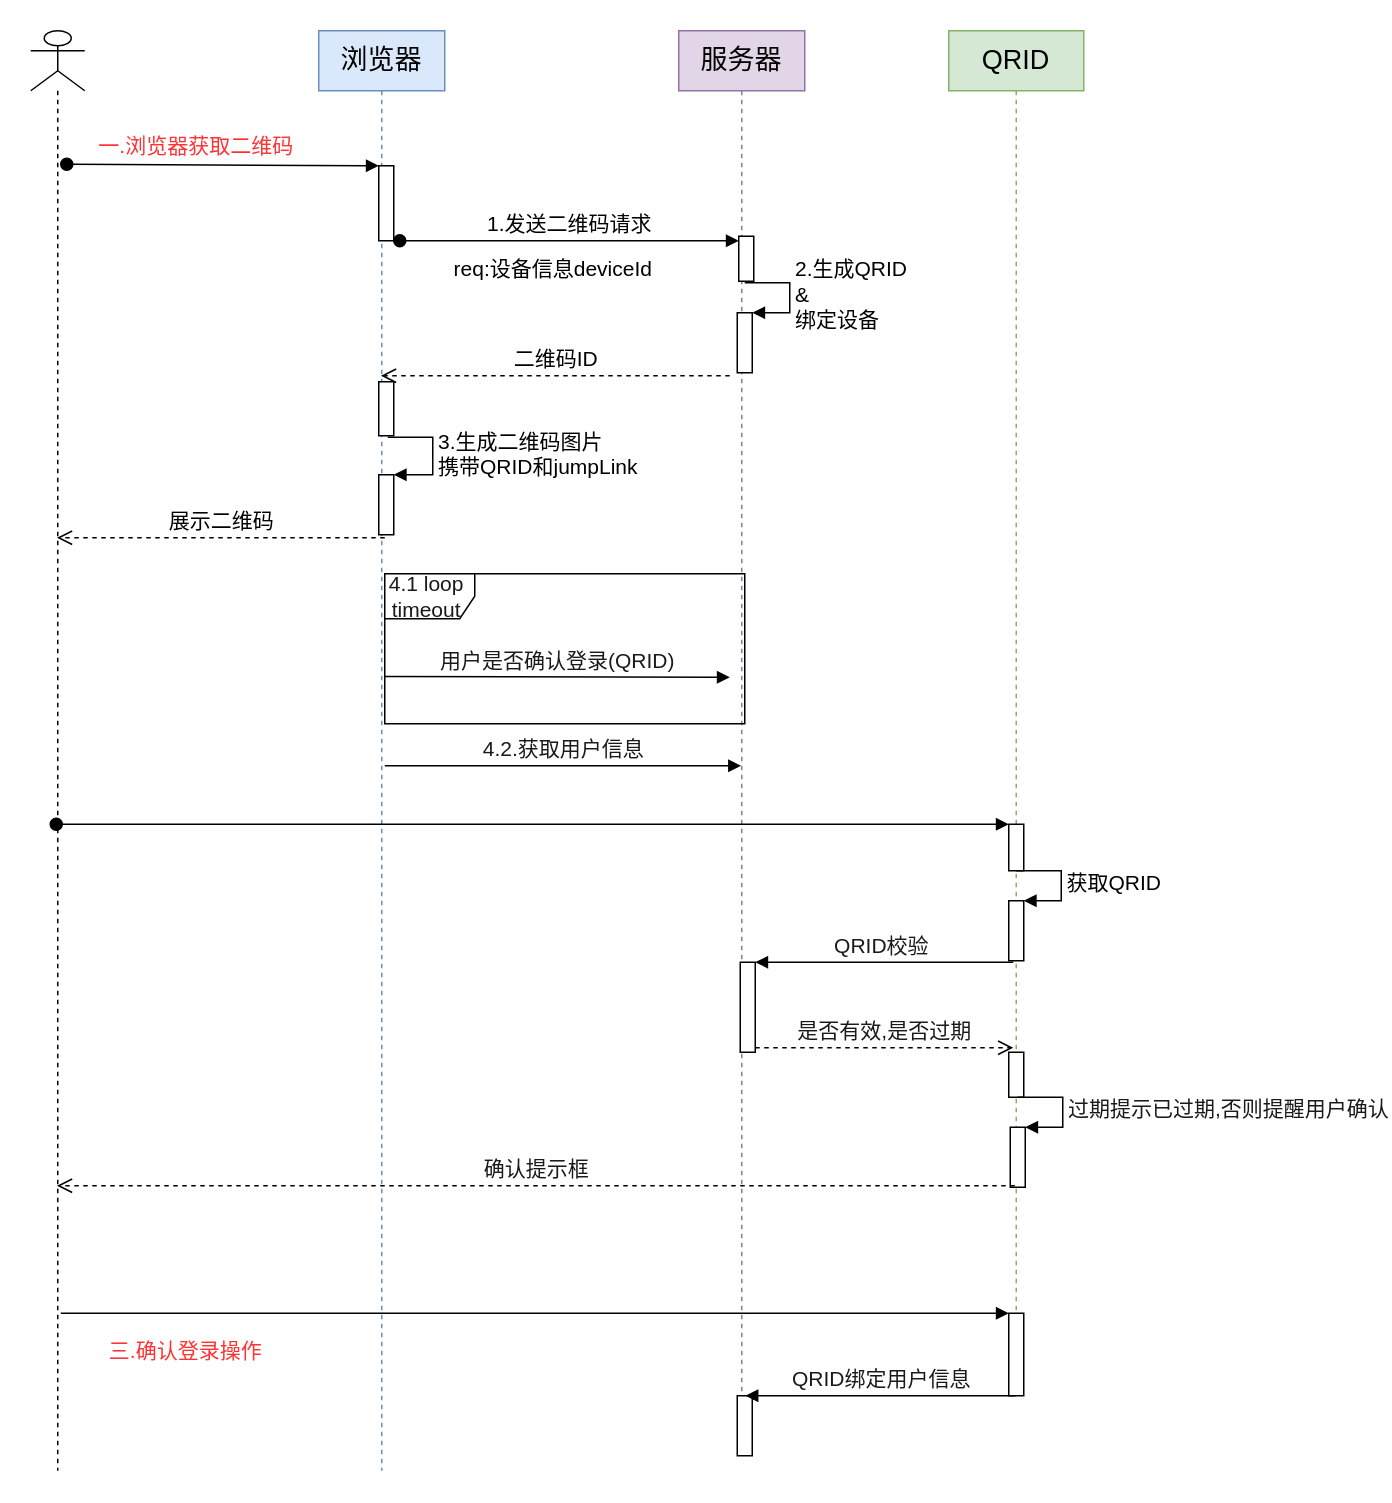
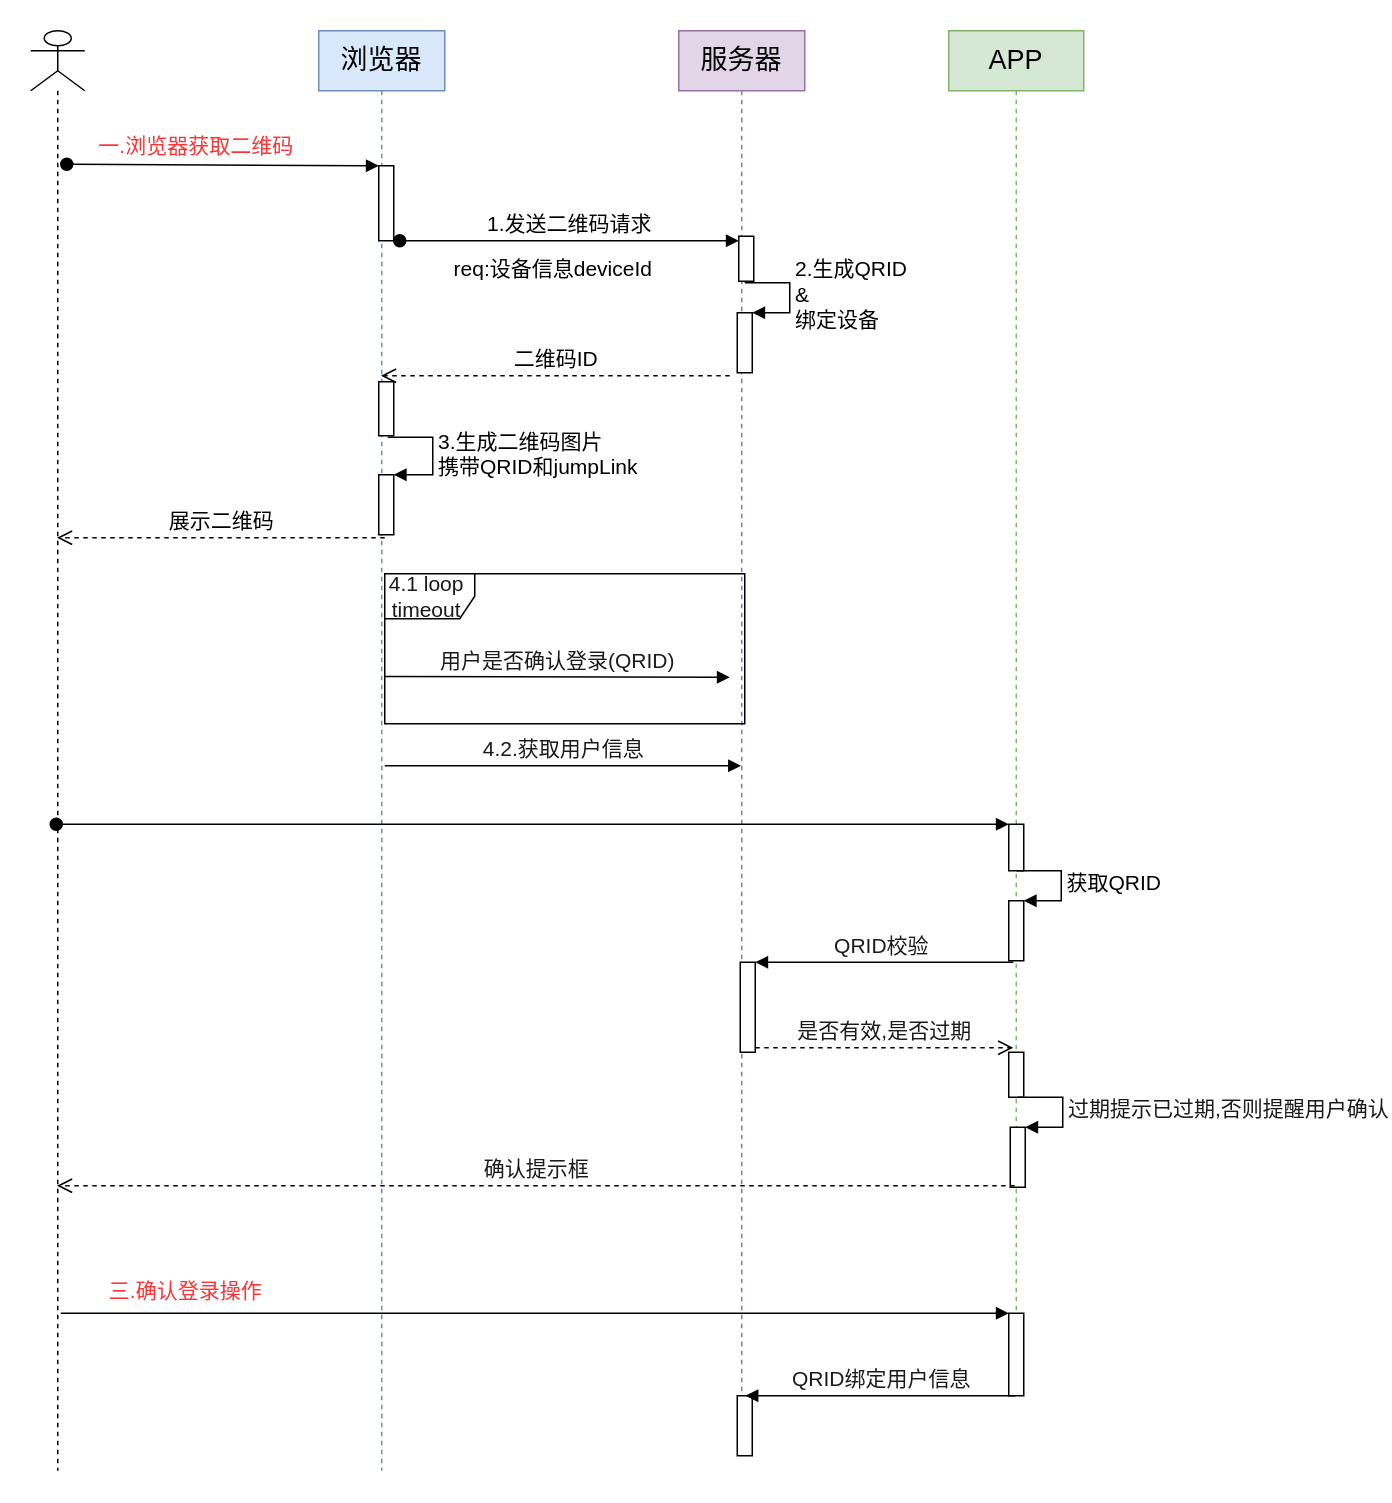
node "QRID": label "QRID" -> "APP"
node "三.确认登录操作": moved (185, 1351) -> (185, 1291)
